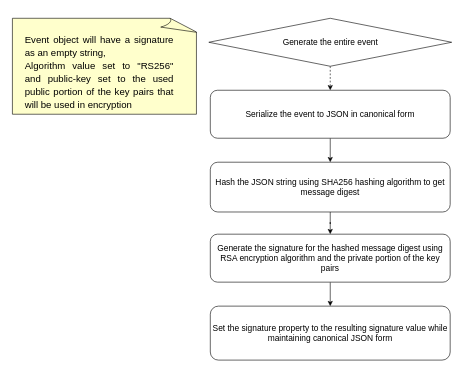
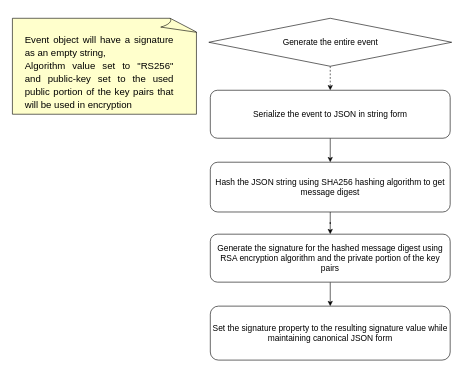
node "Serialize the event to JSON in canonical form": label "Serialize the event to JSON in canonical form" -> "Serialize the event to JSON in string form"
